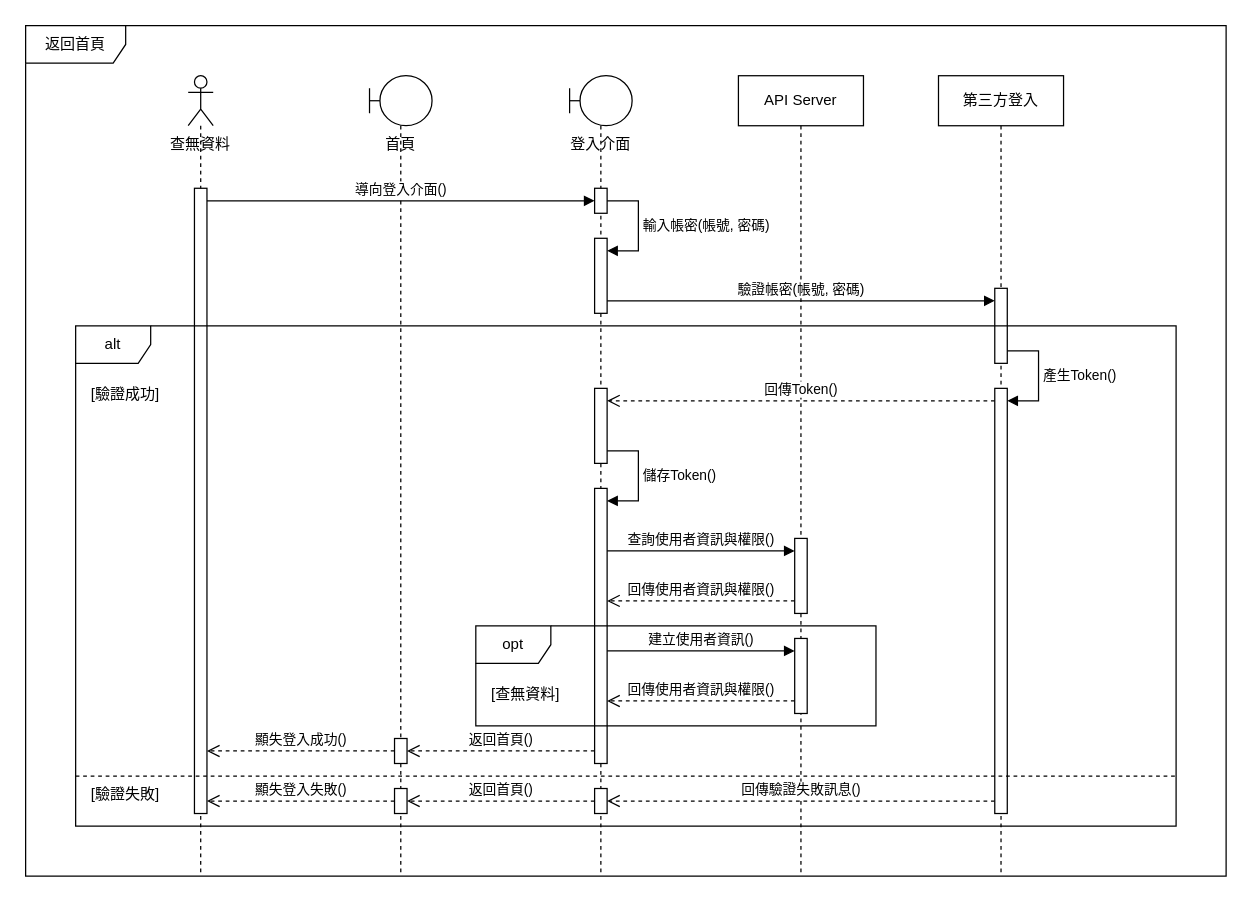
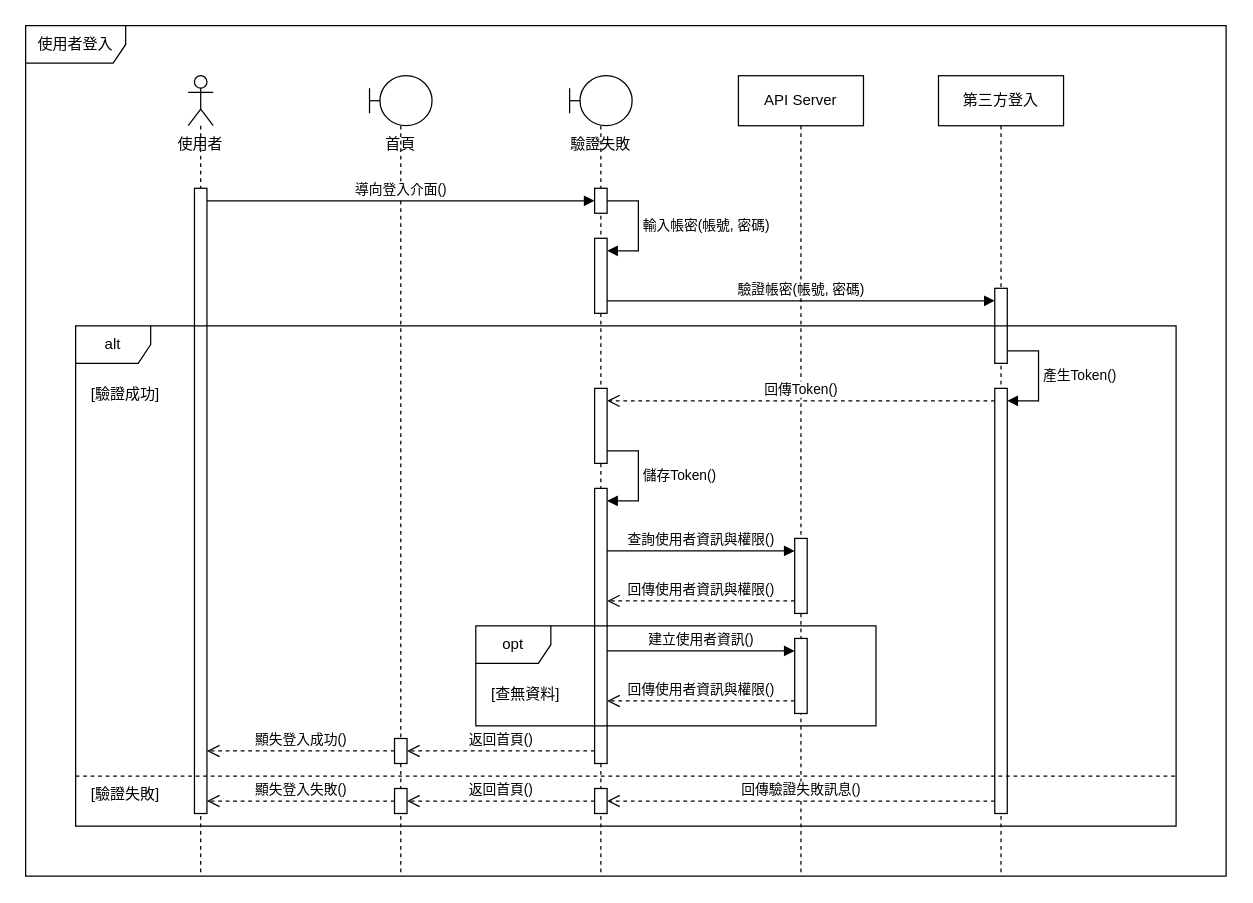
node "返回首頁": label "返回首頁" -> "使用者登入"
node "查無資料": label "查無資料" -> "使用者"
node "登入介面": label "登入介面" -> "驗證失敗"
